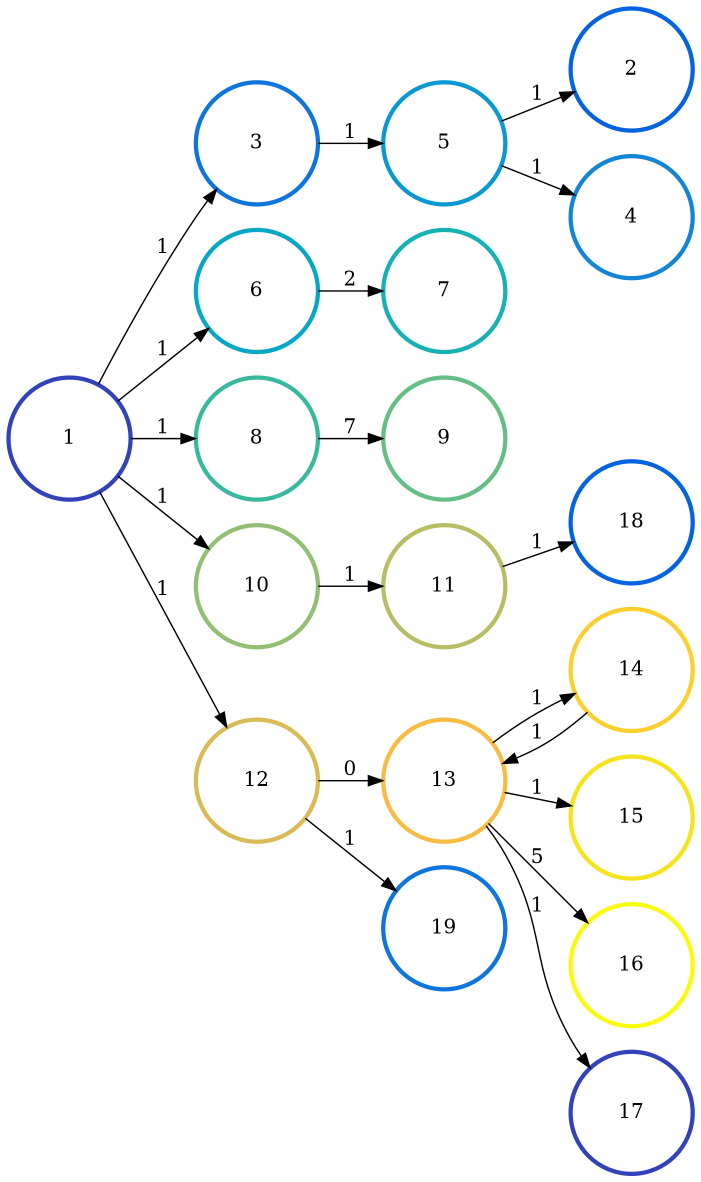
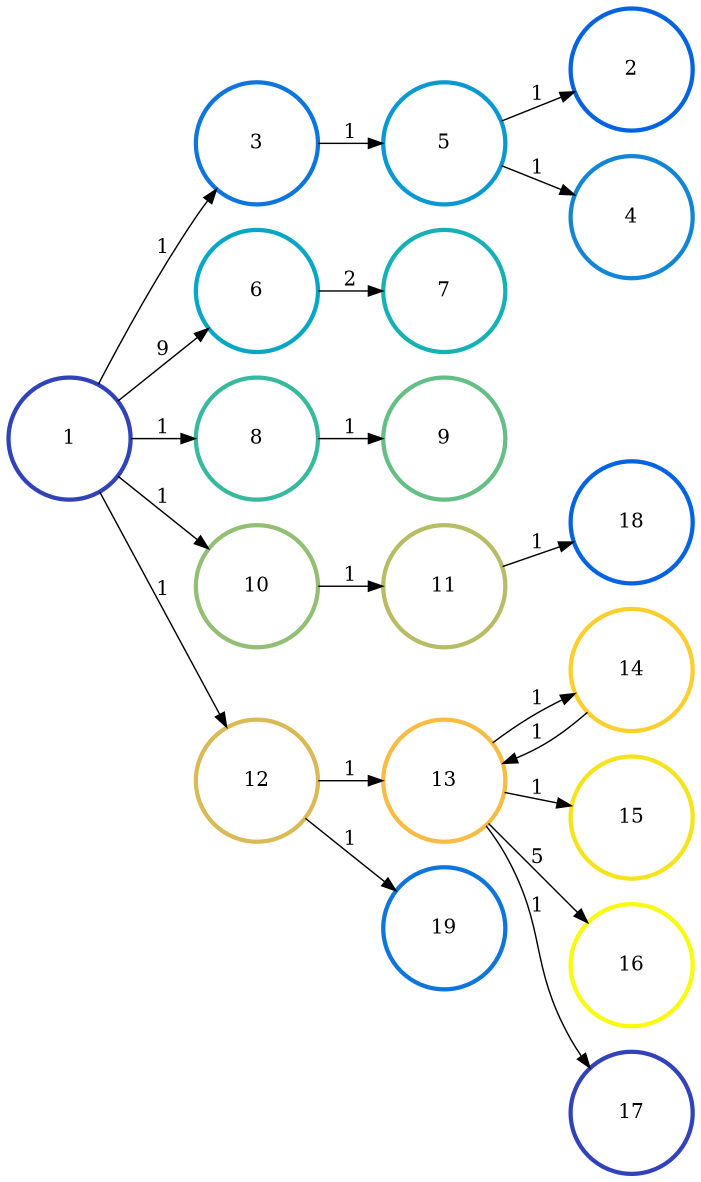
edge "1" -> "6": label "1" -> "9"
edge "8" -> "9": label "7" -> "1"
edge "12" -> "13": label "0" -> "1"
